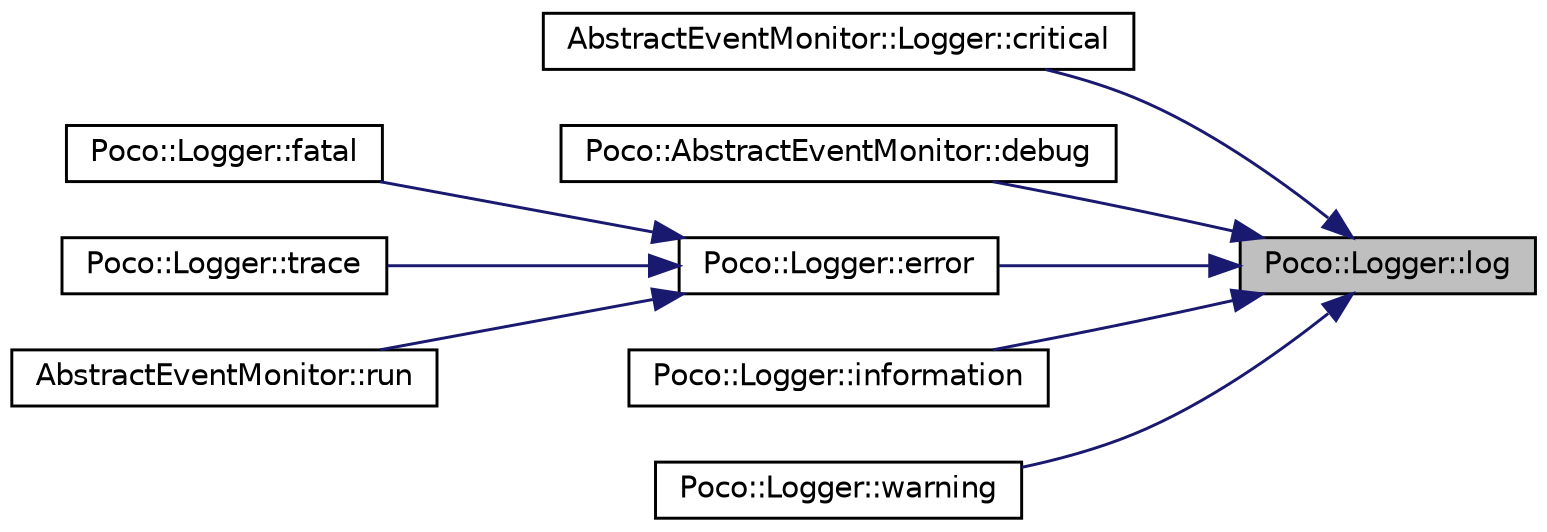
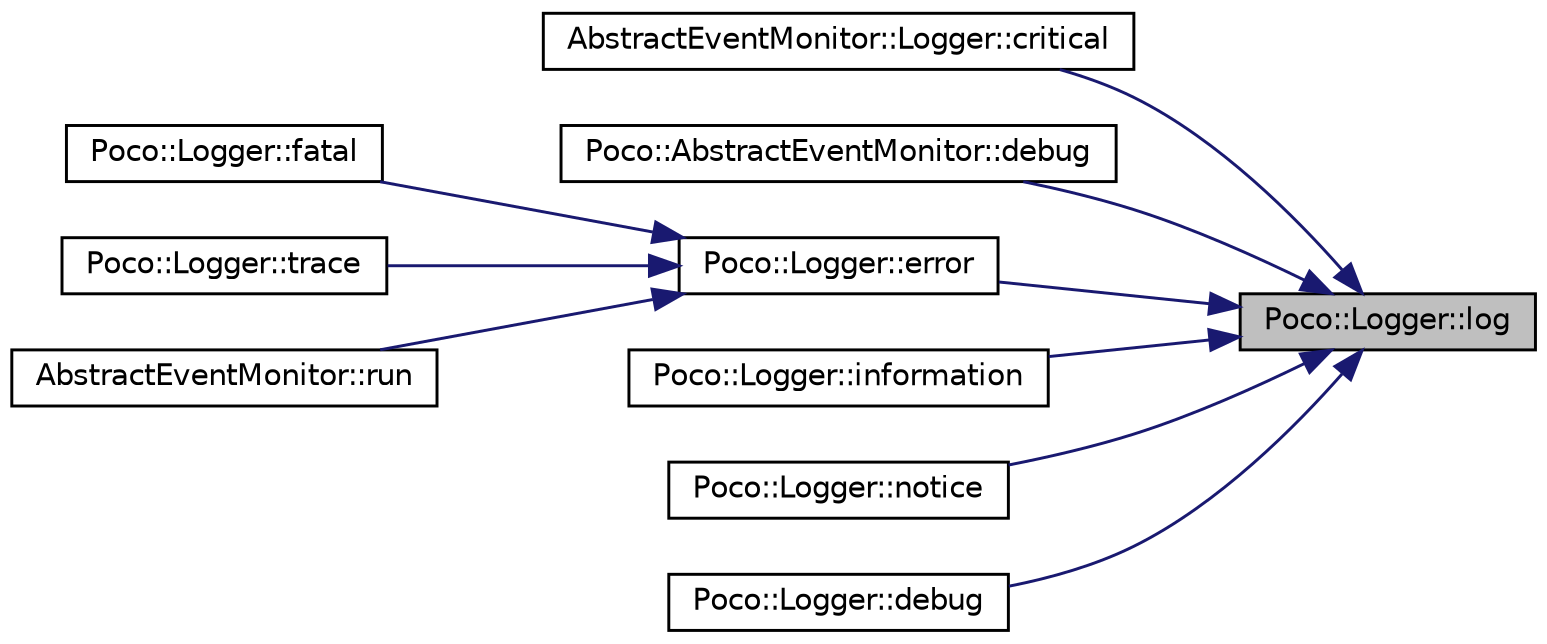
node "Poco::Logger::notice": added
node "Poco::Logger::warning": label "Poco::Logger::warning" -> "Poco::Logger::debug"
